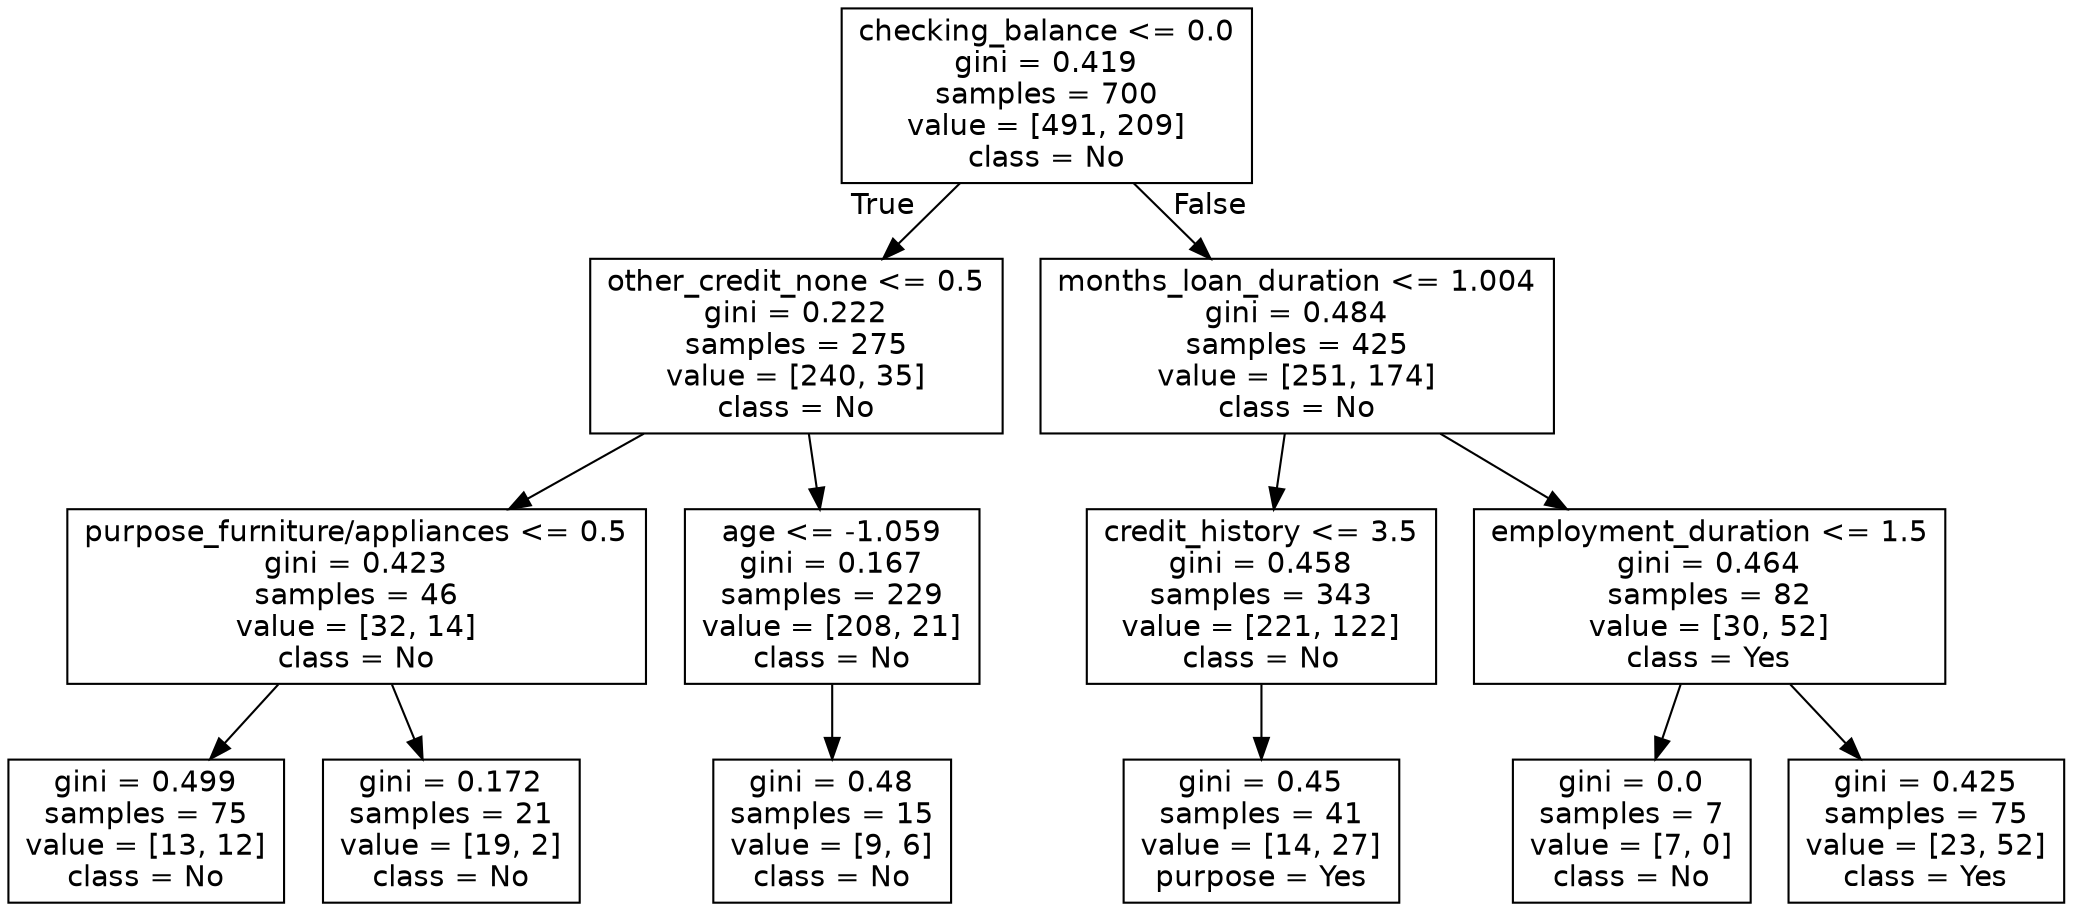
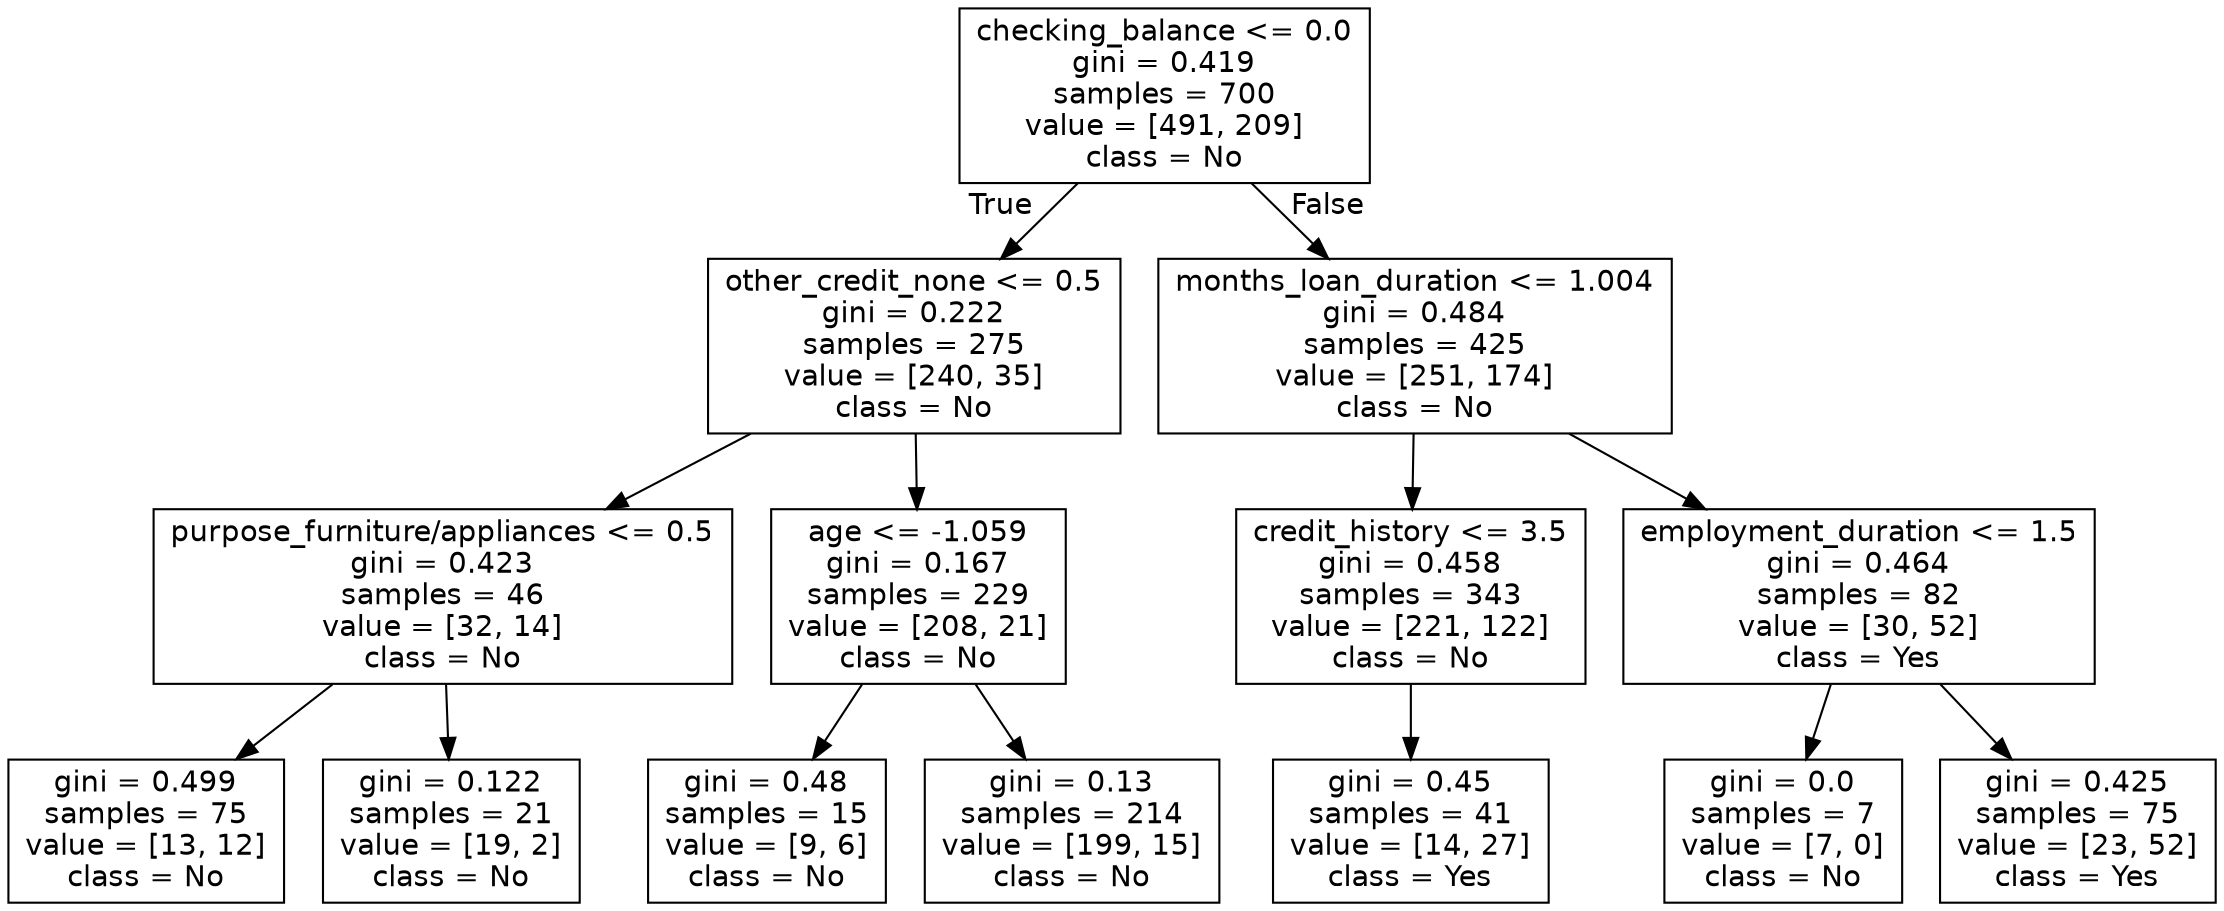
node "gini = 0.172 samples = 21 value = [19, 2] class = No": label "gini = 0.172 samples = 21 value = [19, 2] class = No" -> "gini = 0.122 samples = 21 value = [19, 2] class = No"
node "gini = 0.13 samples = 214 value = [199, 15] class = No": added
node "gini = 0.45 samples = 41 value = [14, 27] purpose = Yes": label "gini = 0.45 samples = 41 value = [14, 27] purpose = Yes" -> "gini = 0.45 samples = 41 value = [14, 27] class = Yes"
